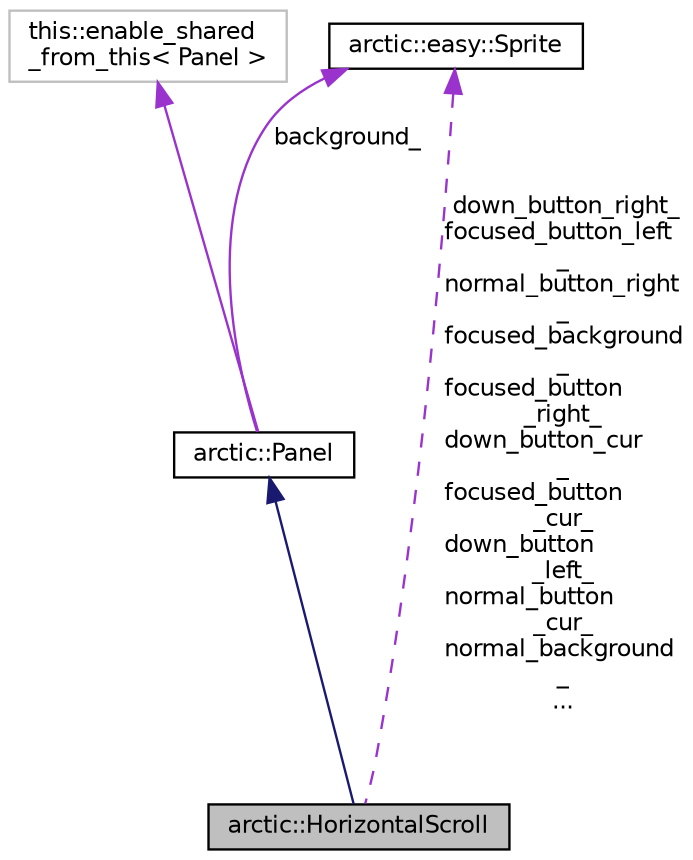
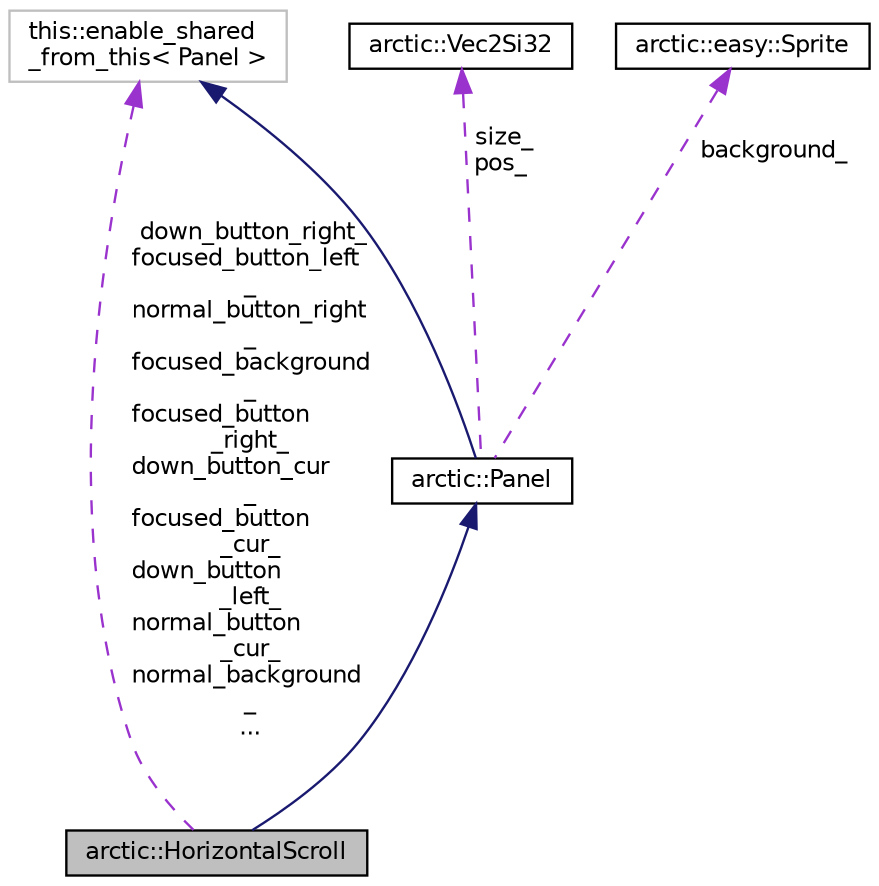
node "arctic::Vec2Si32": added
edge "arctic::Panel" -> "arctic::easy::Sprite": style solid -> dashed
edge "arctic::Panel" -> "this::enable_shared _from_this< Panel >": color darkorchid3 -> midnightblue
edge "arctic::HorizontalScroll" -> "arctic::easy::Sprite": now "arctic::HorizontalScroll" -> "this::enable_shared _from_this< Panel >"
